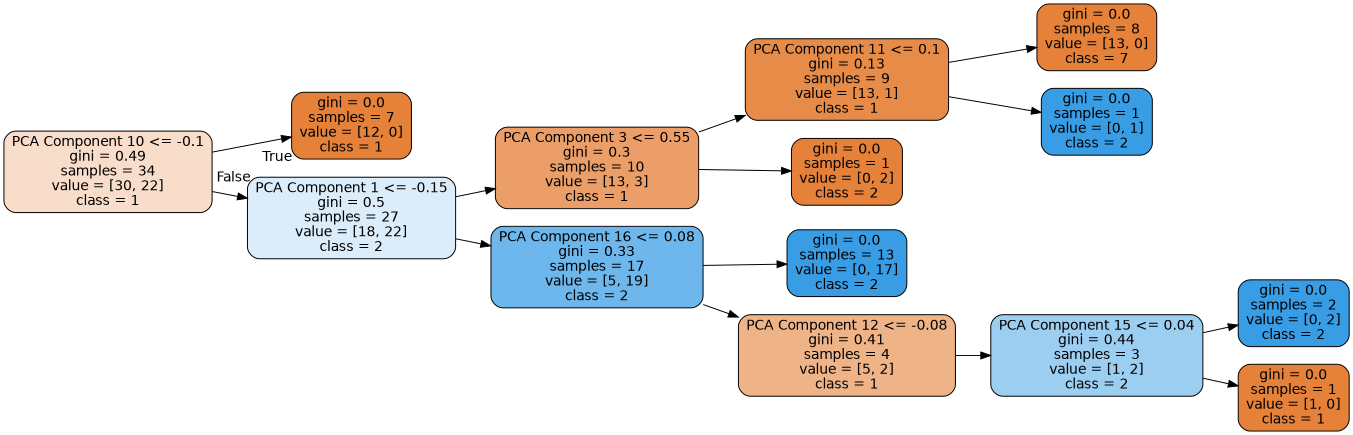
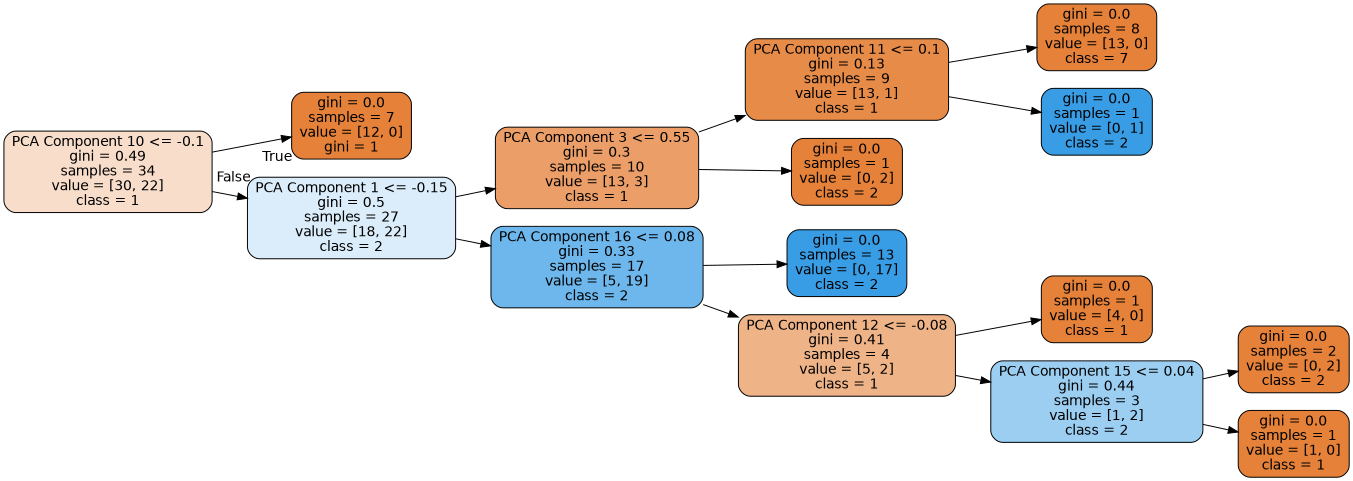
node "gini = 0.0 samples = 7 value = [12, 0] class = 1": label "gini = 0.0 samples = 7 value = [12, 0] class = 1" -> "gini = 0.0 samples = 7 value = [12, 0] gini = 1"
node "gini = 0.0 samples = 1 value = [4, 0] class = 1": added
node "gini = 0.0 samples = 2 value = [0, 2] class = 2": fillcolor #399de5 -> #e58139
